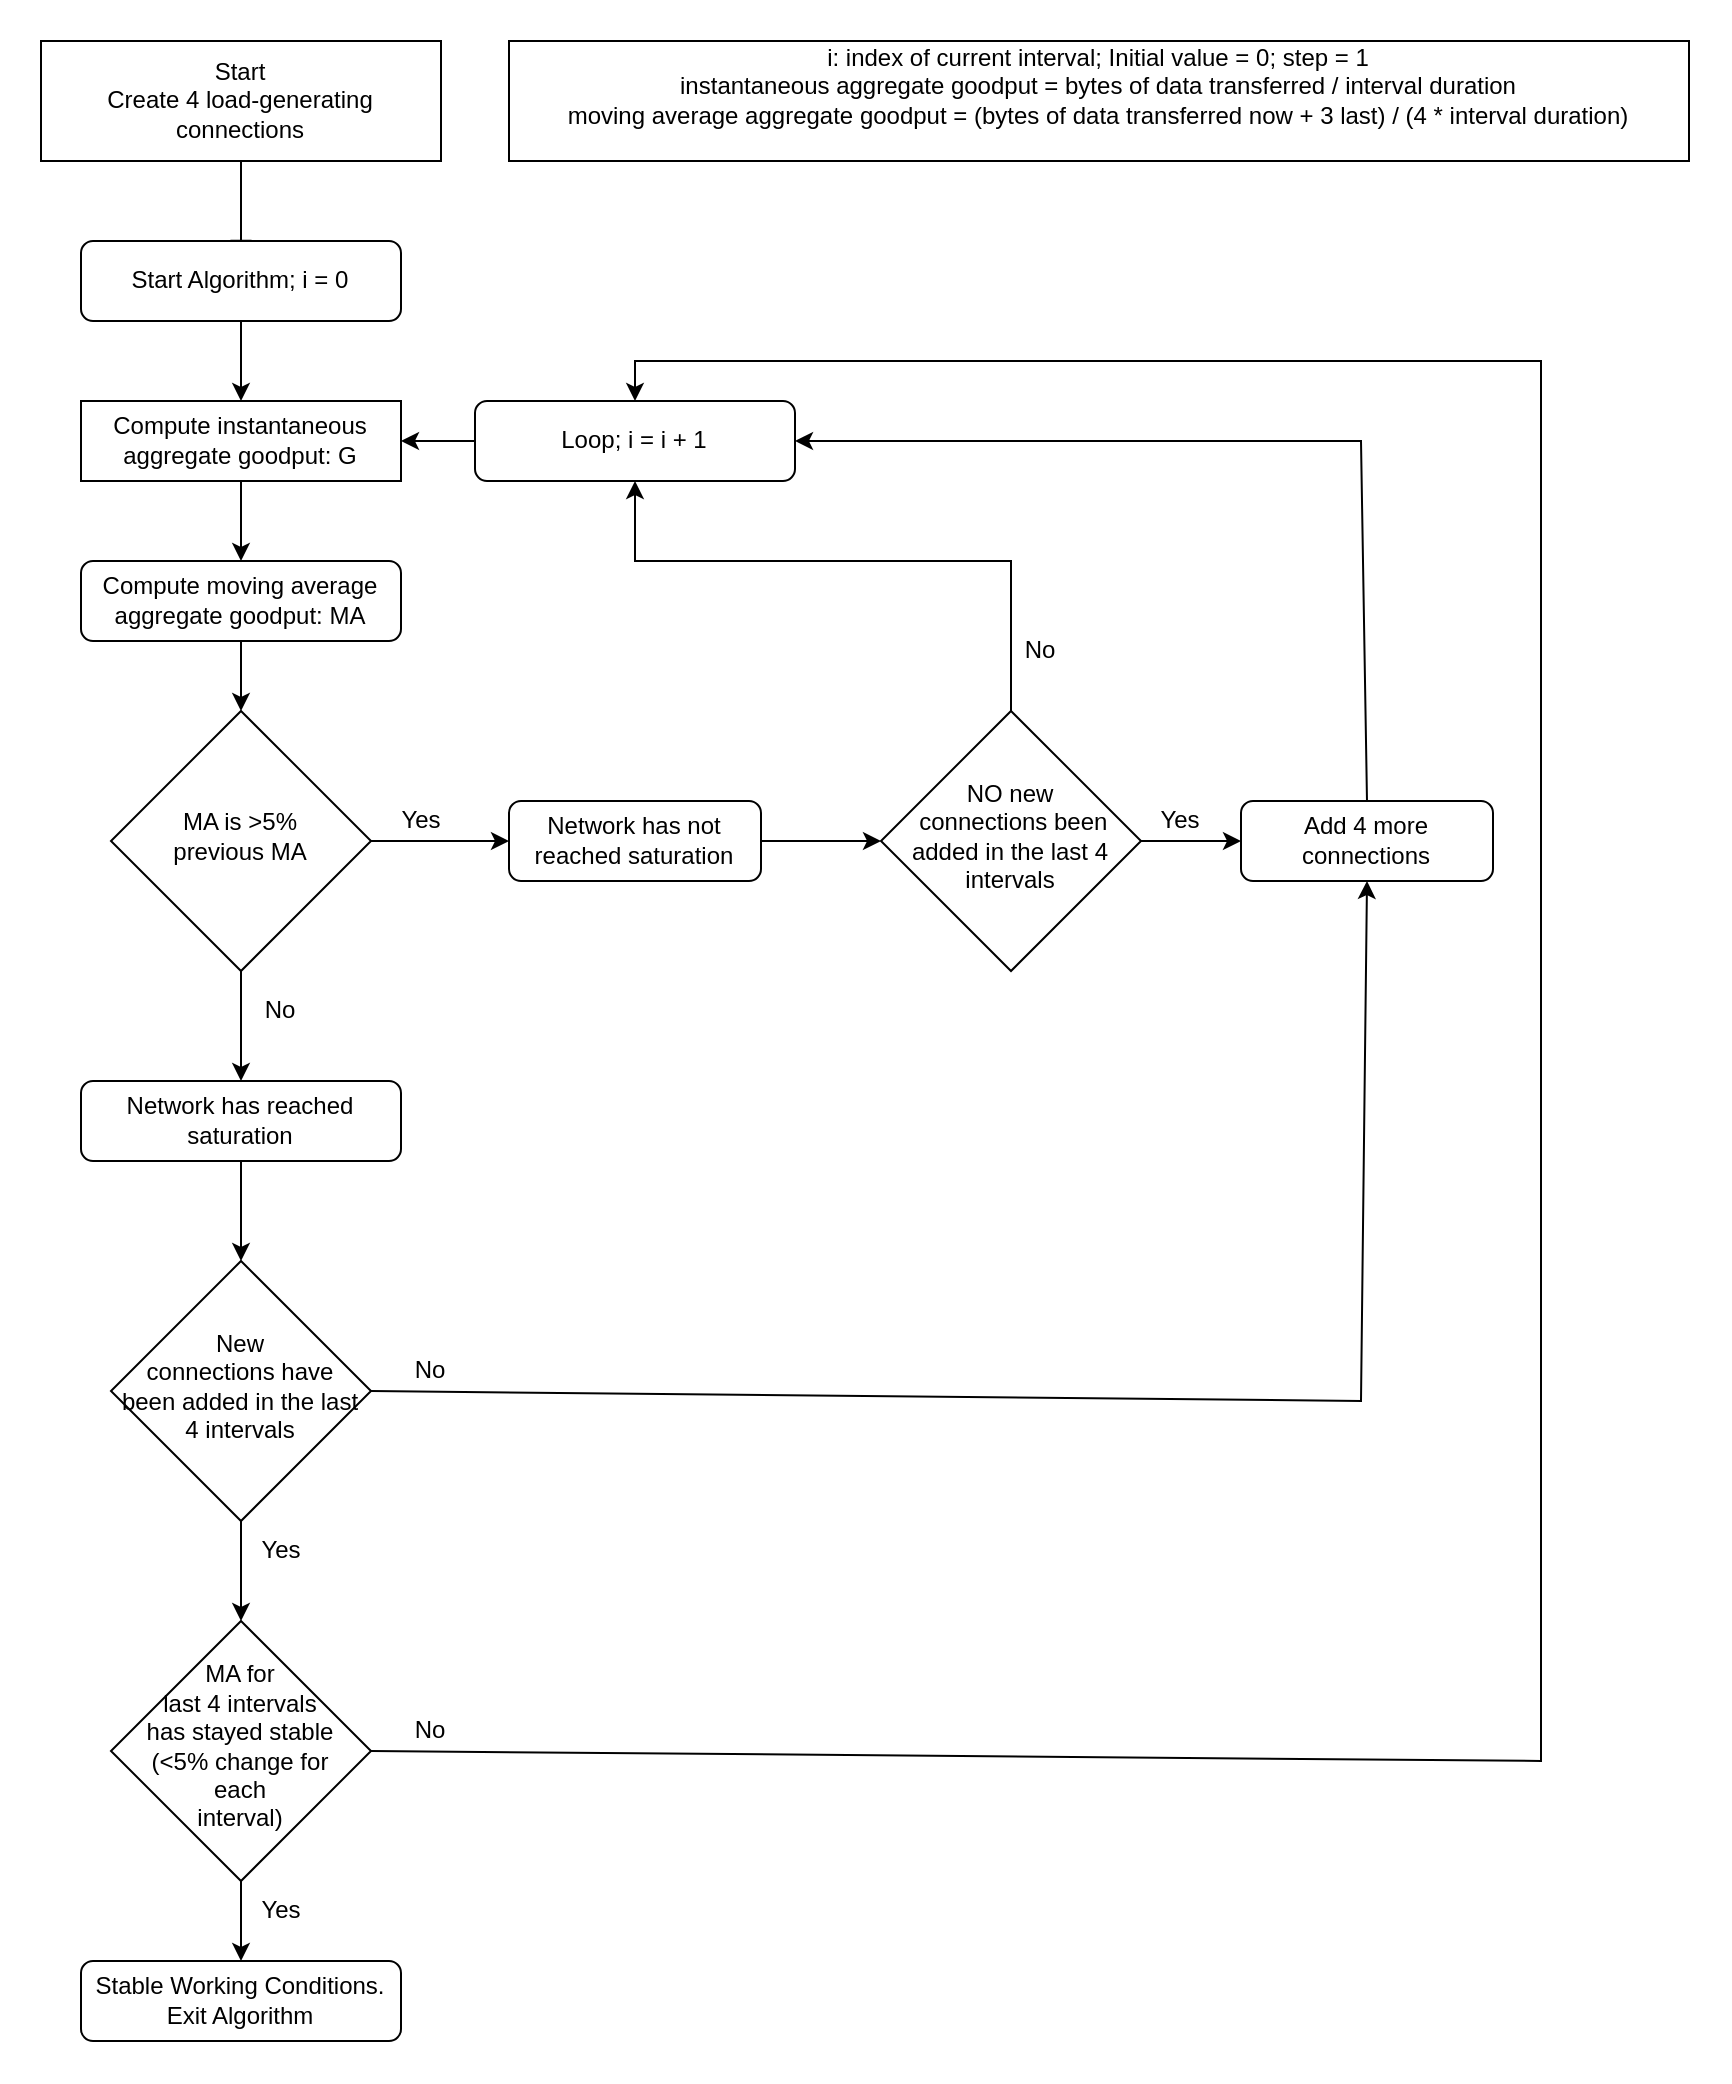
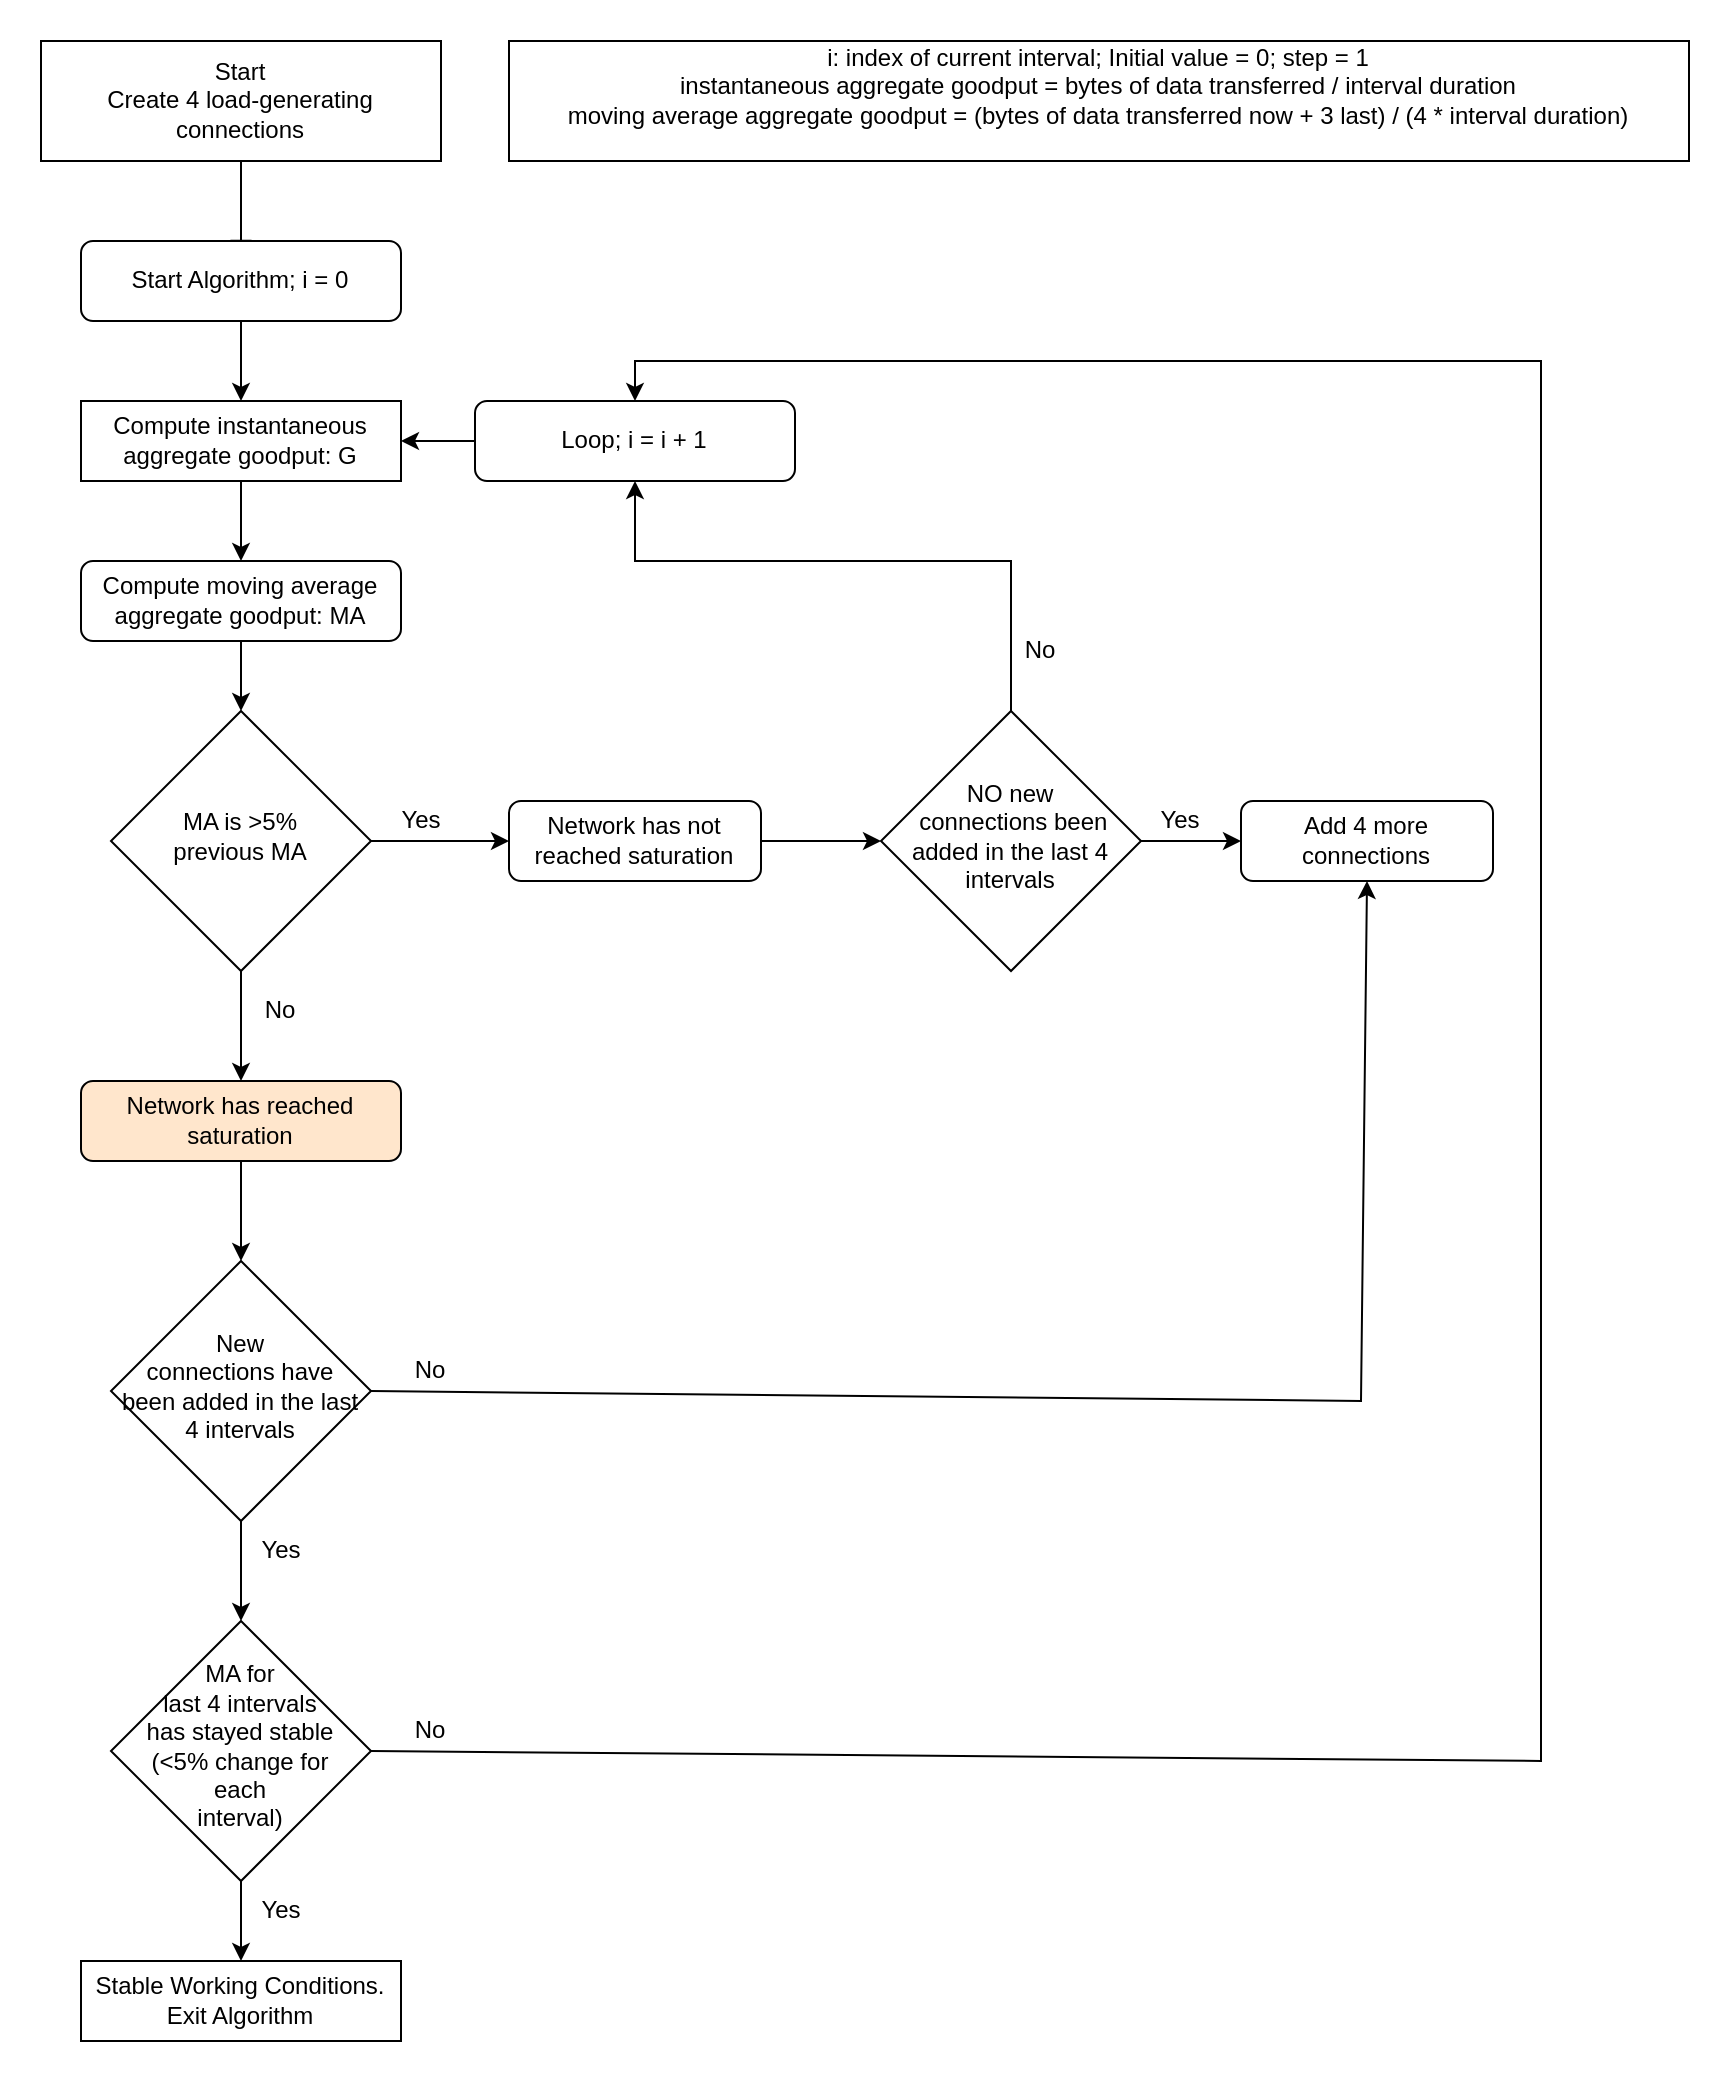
edge "Add 4 more connections" -> "Loop; i = i + 1": removed
node "Network has reached saturation": fillcolor #ffffff -> #ffe6cc
node "Stable Working Conditions. Exit Algorithm": shape rounded rectangle -> rectangle
